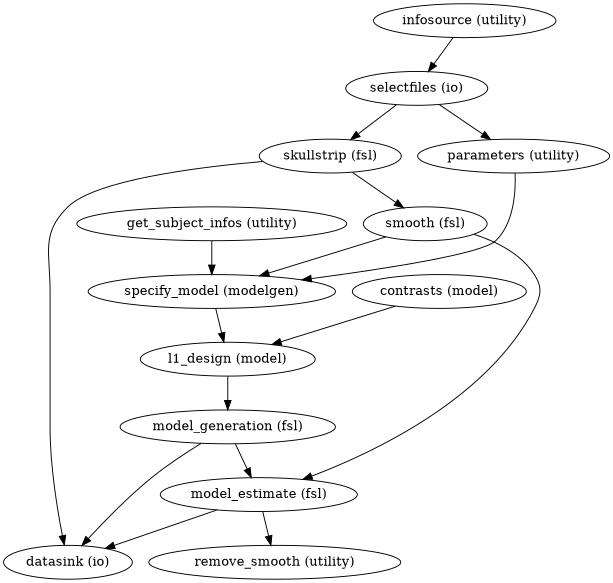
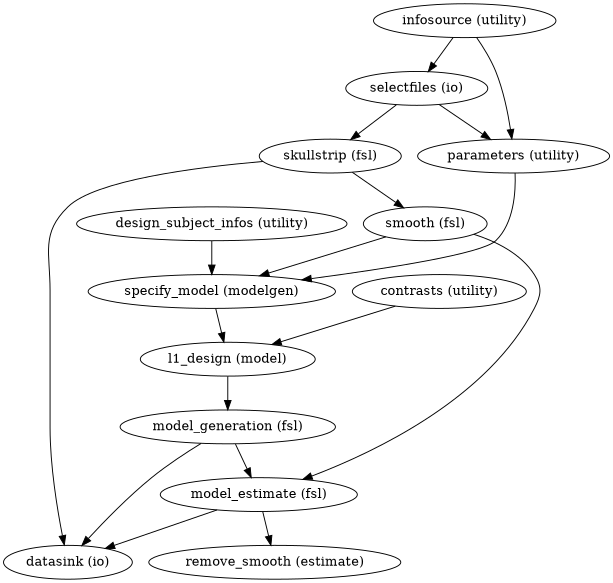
edge "infosource (utility)" -> "parameters (utility)": added
node "get_subject_infos (utility)": label "get_subject_infos (utility)" -> "design_subject_infos (utility)"
node "contrasts (model)": label "contrasts (model)" -> "contrasts (utility)"
node "remove_smooth (utility)": label "remove_smooth (utility)" -> "remove_smooth (estimate)"
